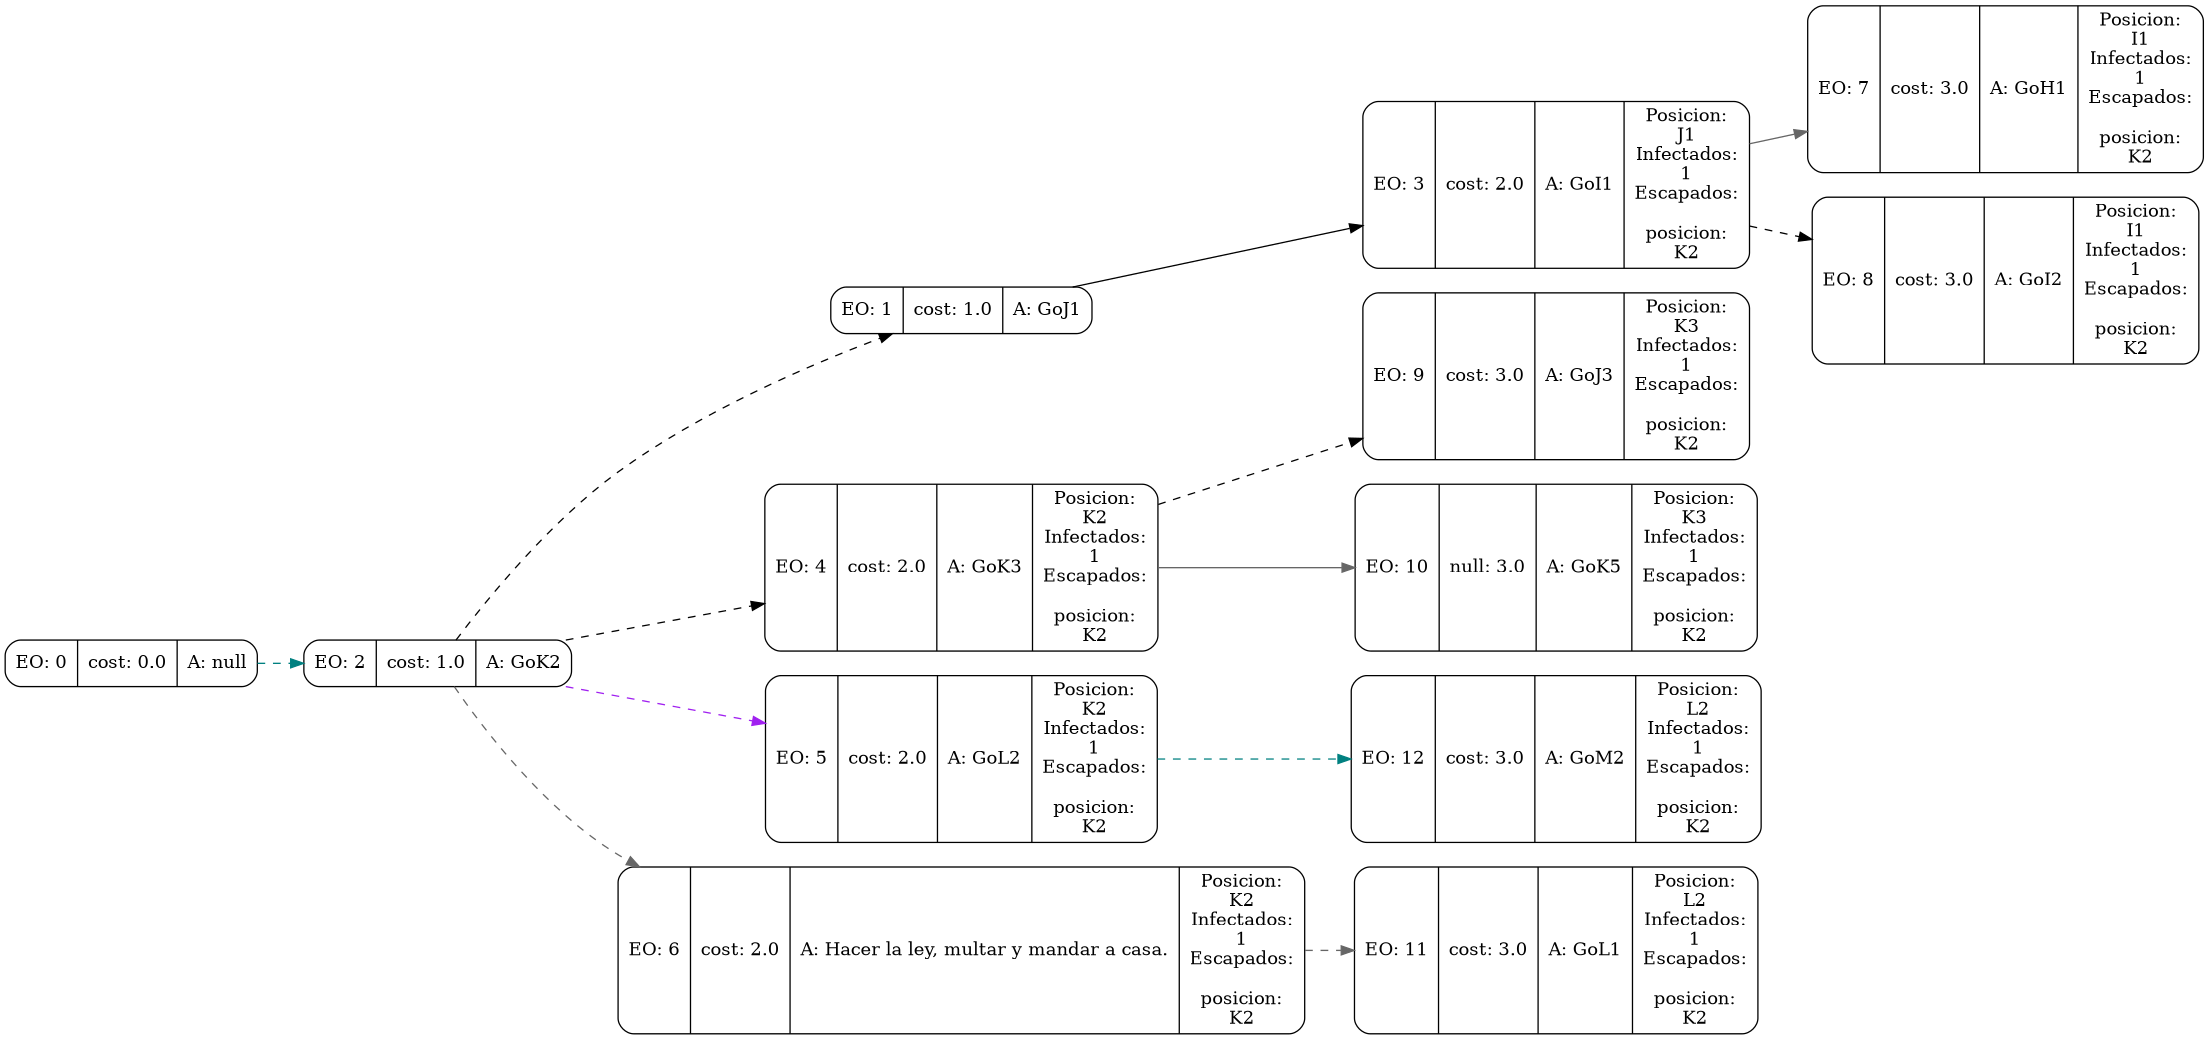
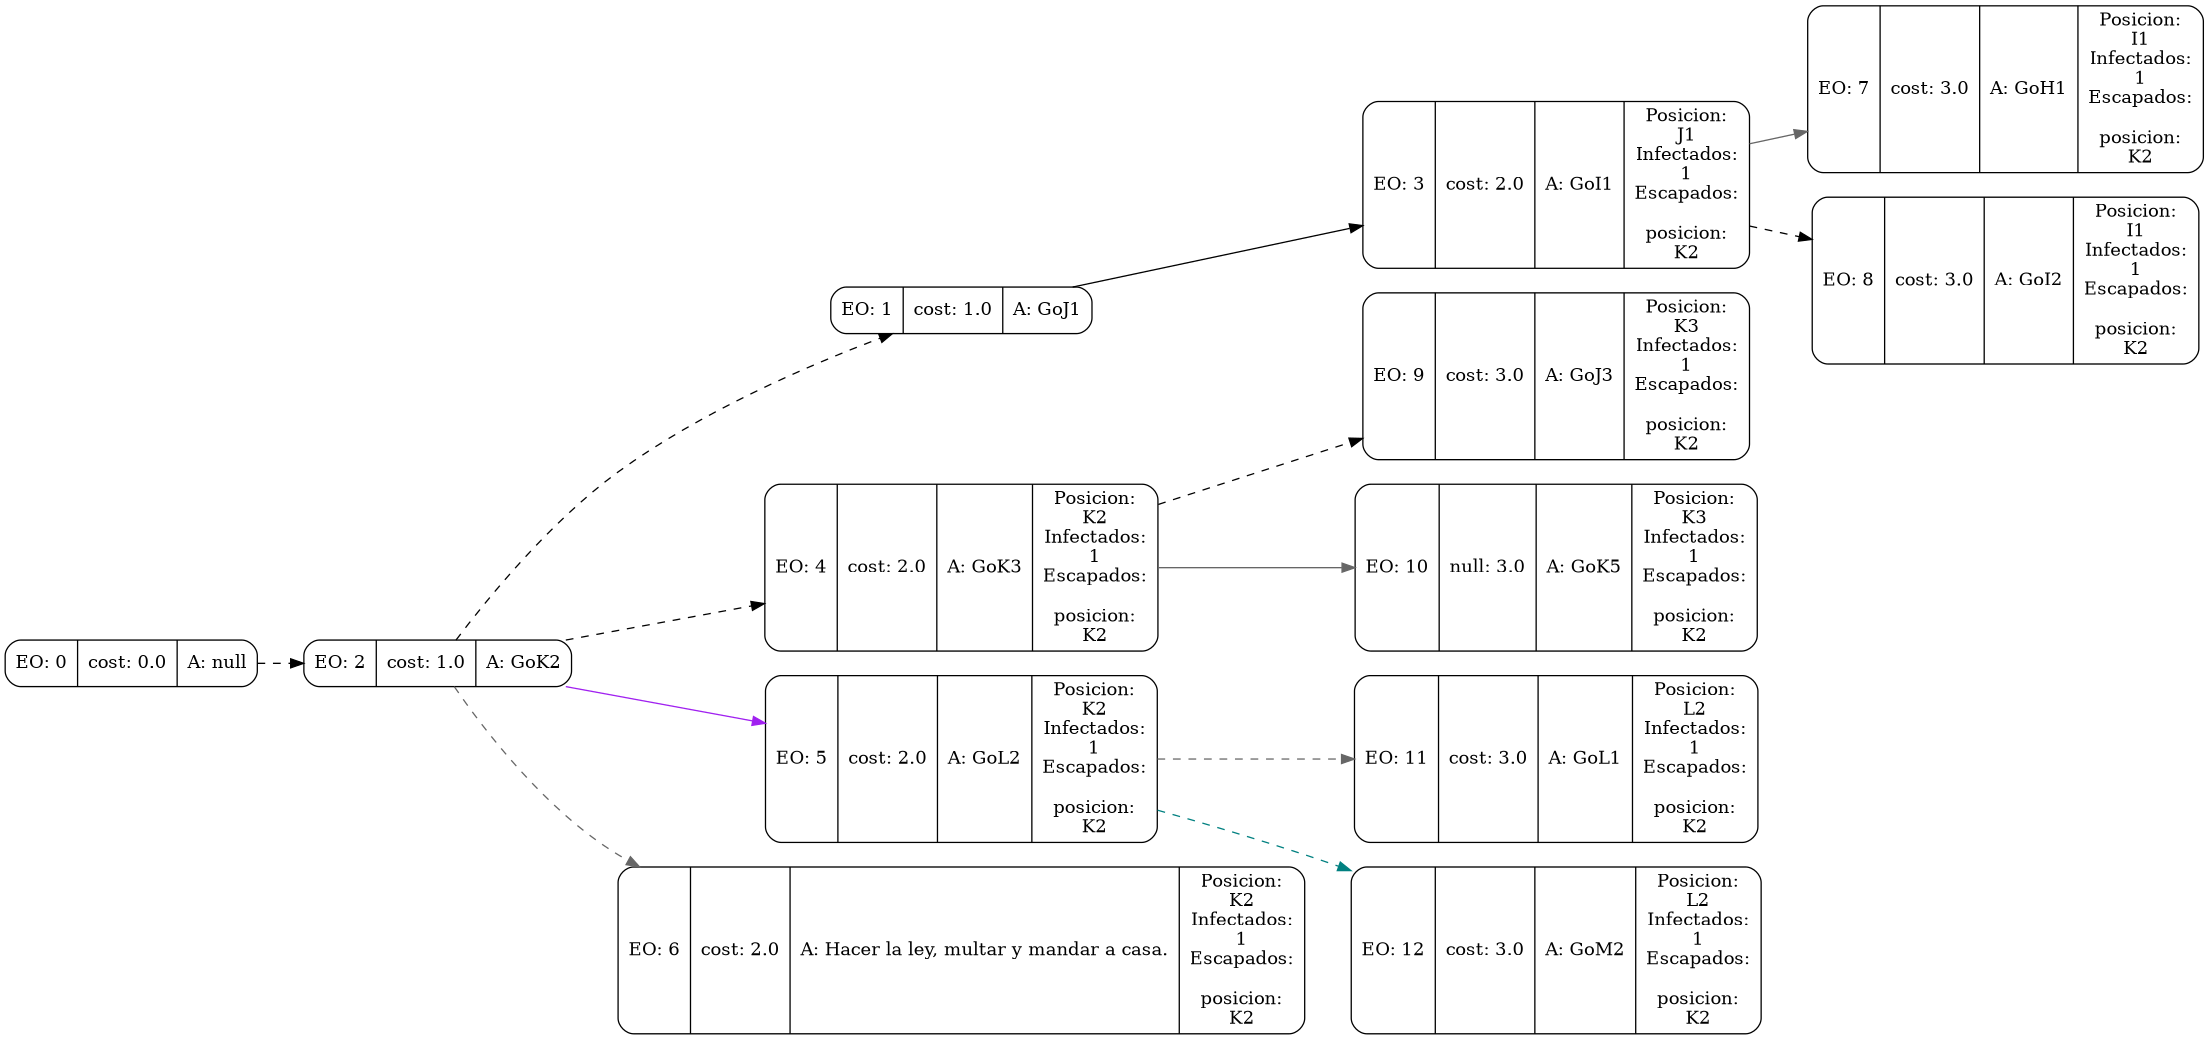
edge "EO: 0" -> "EO: 2": color teal -> black
edge "EO: 2" -> "EO: 5": style dashed -> solid
edge "EO: 6" -> "EO: 11": now "EO: 5" -> "EO: 11"
